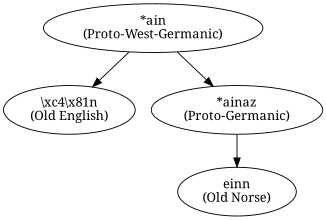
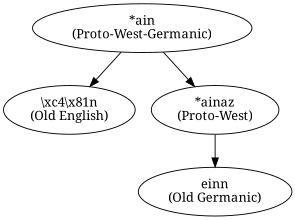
node "*ainaz": text "(Proto-Germanic)" -> "(Proto-West)"
node "einn": text "(Old Norse)" -> "(Old Germanic)"
